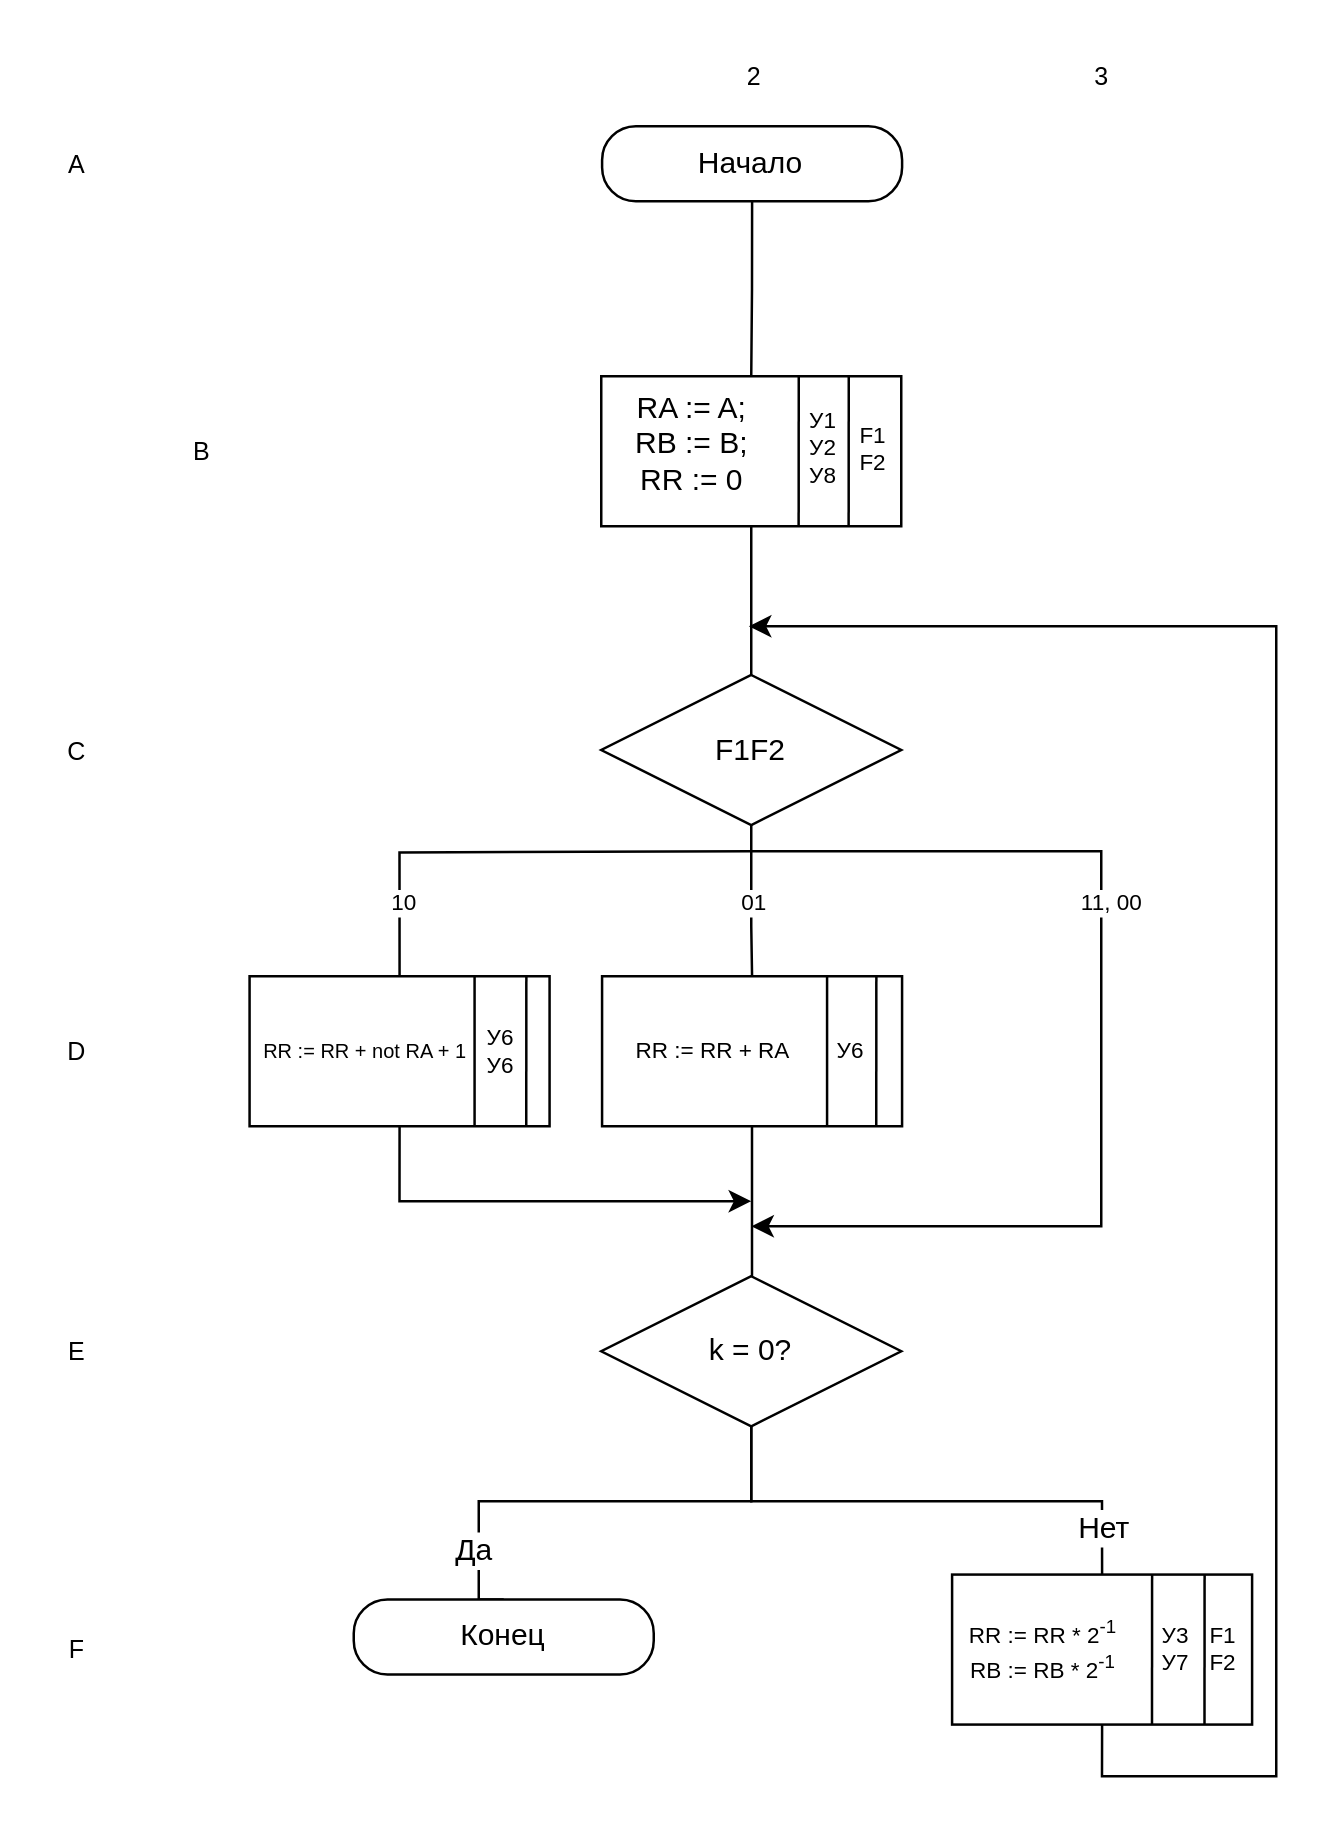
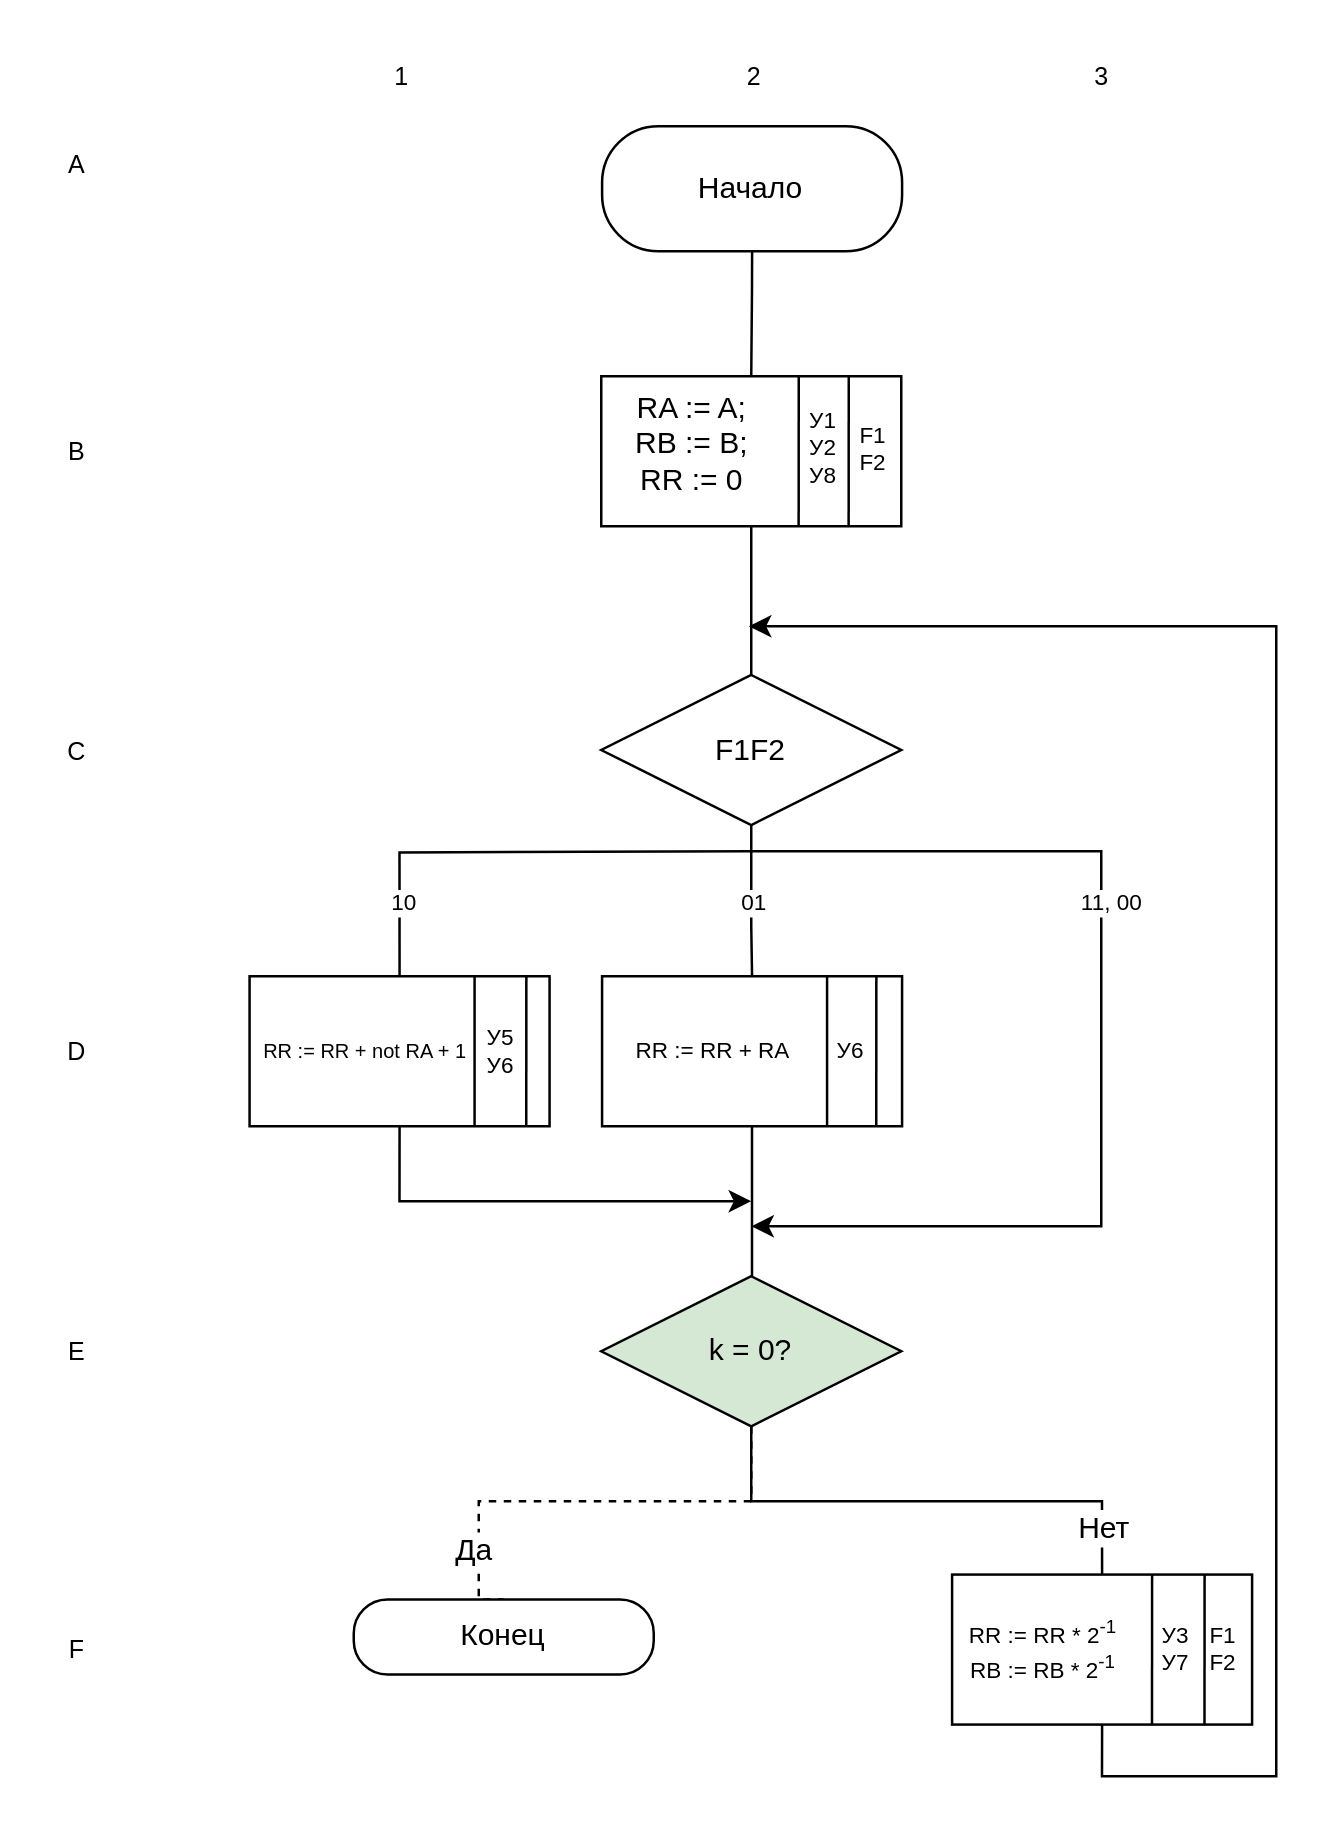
node "1": added
node "Начало": size 300x75 -> 300x125
node "B": moved (201, 451) -> (76, 451)
node "У6 У6": label "У6 У6" -> "У5 У6"
node "k = 0?": fillcolor #ffffff -> #d5e8d4
edge "k = 0?" -- "Конец": style solid -> dashed
